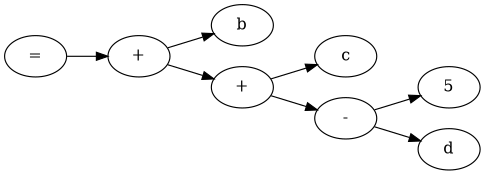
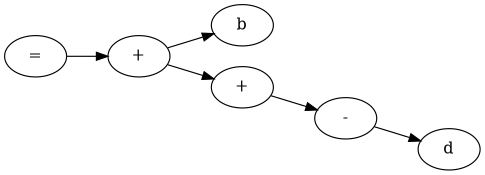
node "c": removed
node "5": removed
